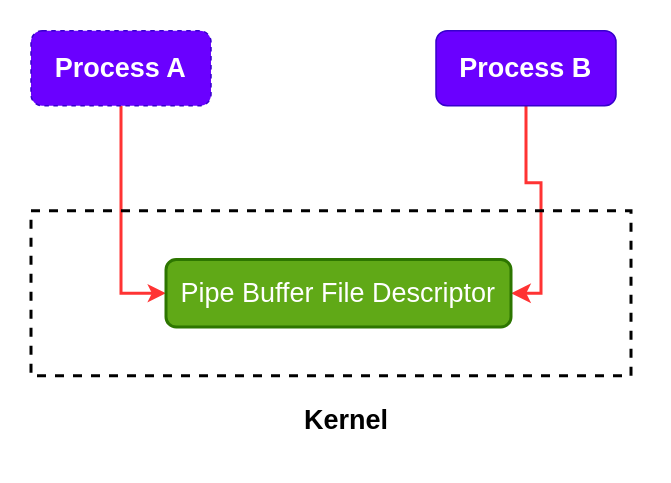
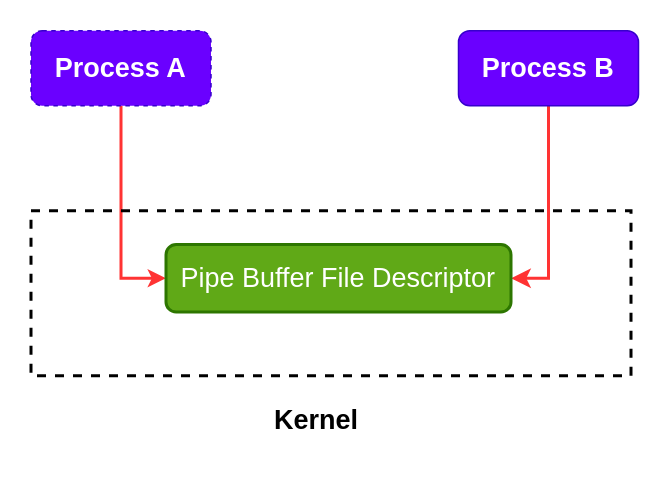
node "Process B": moved (526, 68) -> (548, 68)
node "Pipe Buffer File Descriptor": moved (338, 293) -> (338, 278)
node "Kernel": moved (346, 421) -> (316, 421)
